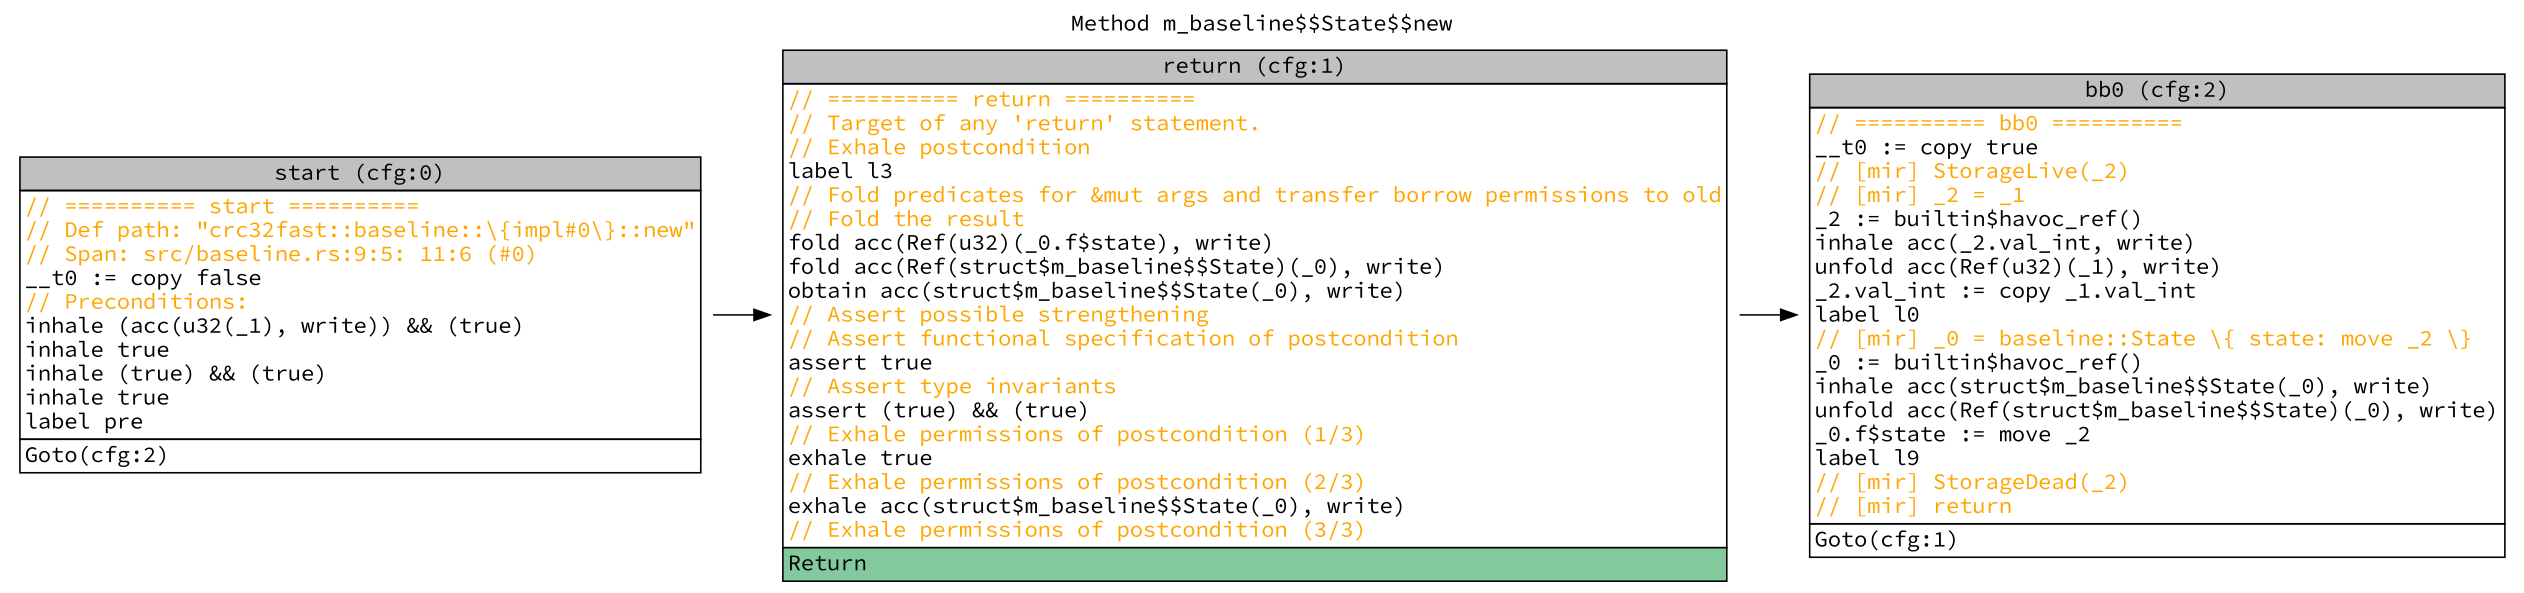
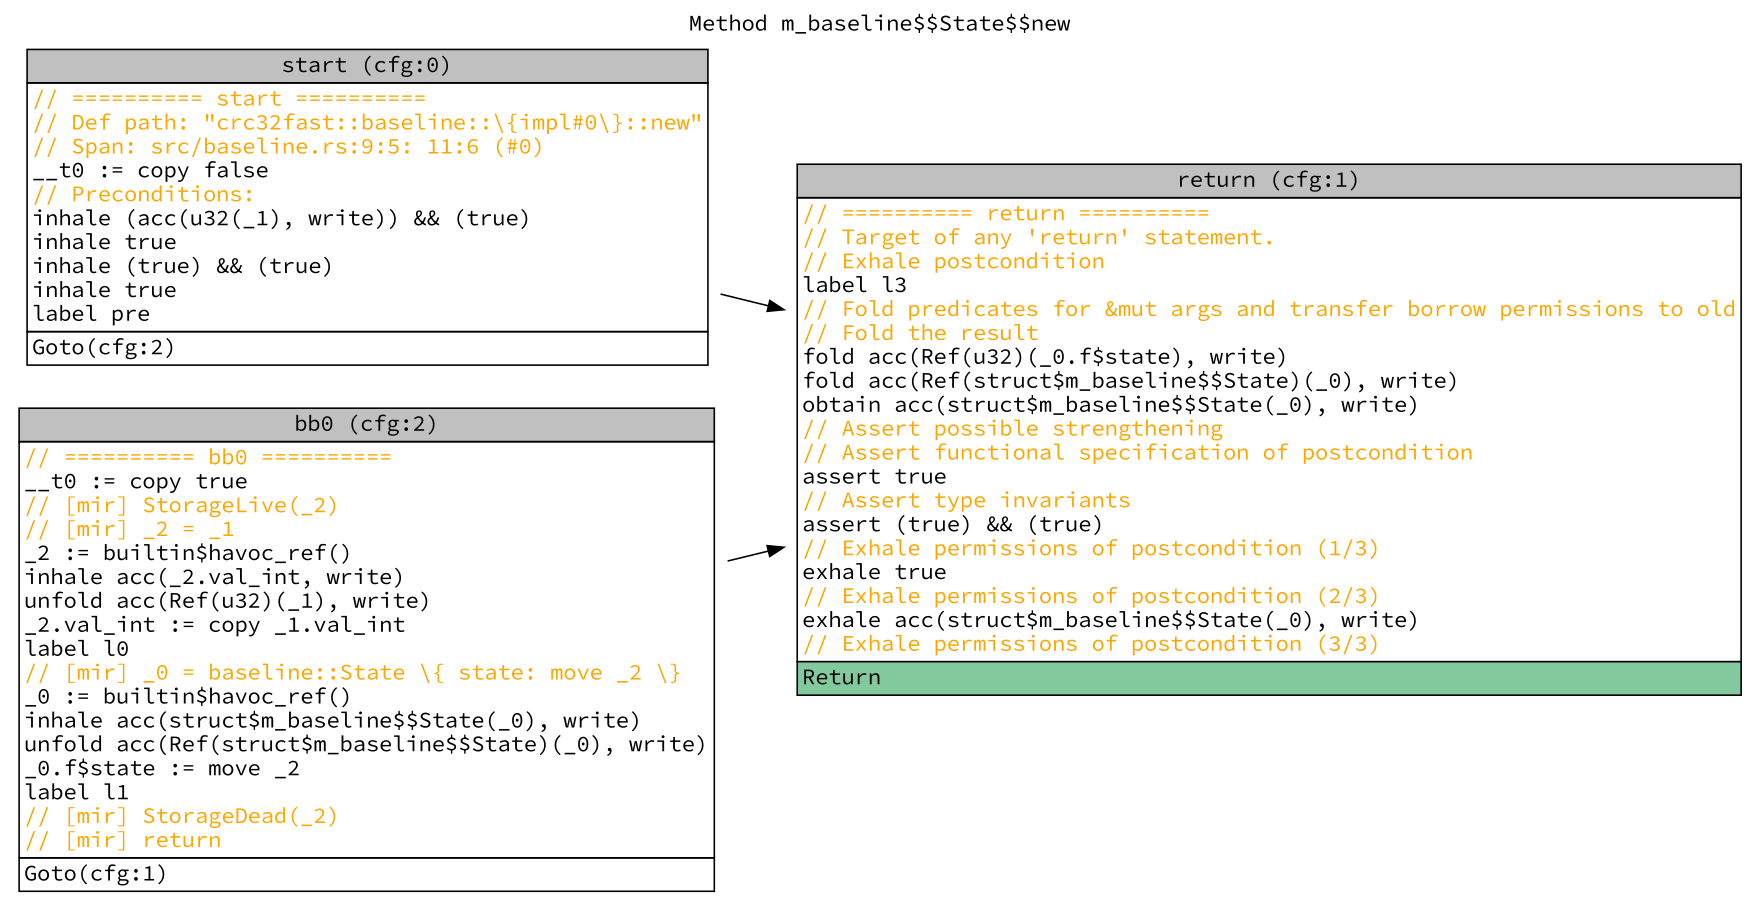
edge "return (cfg:1)" -> "bb0 (cfg:2)": reversed
node "bb0 (cfg:2)": text "label l9" -> "label l1"
